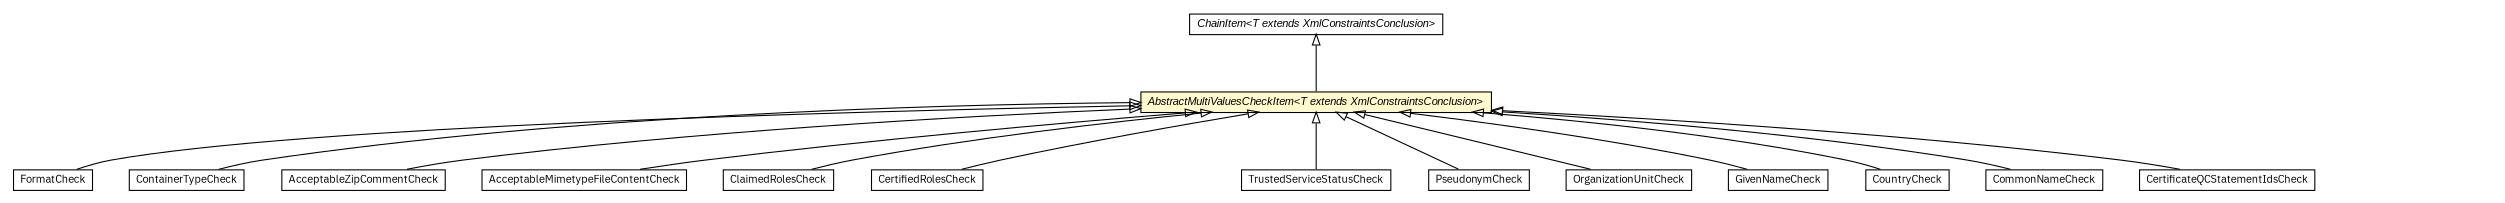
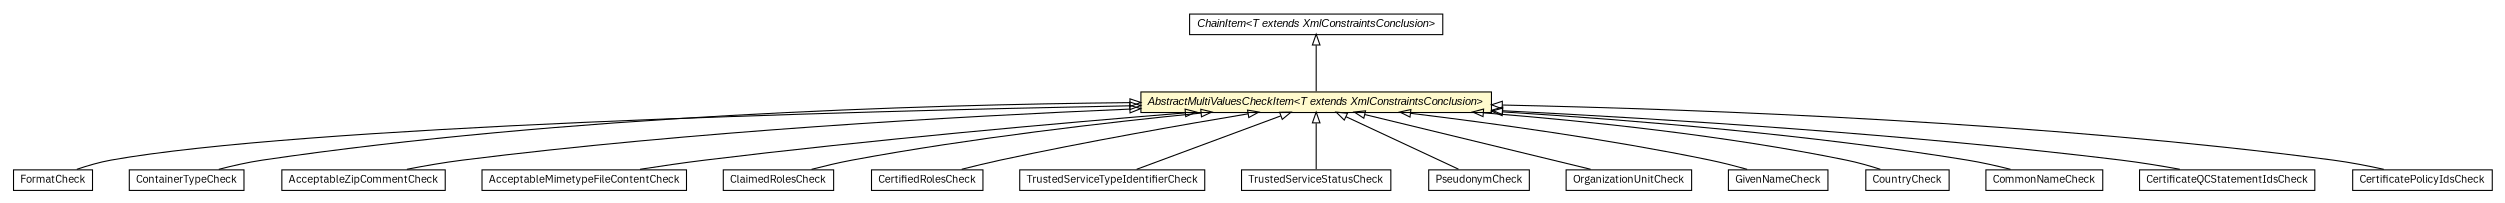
node "TrustedServiceTypeIdentifierCheck": added
node "CertificatePolicyIdsCheck": added
